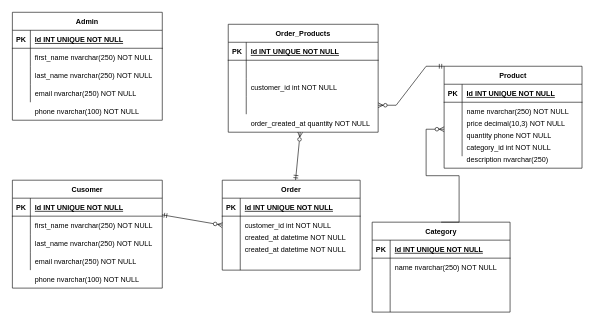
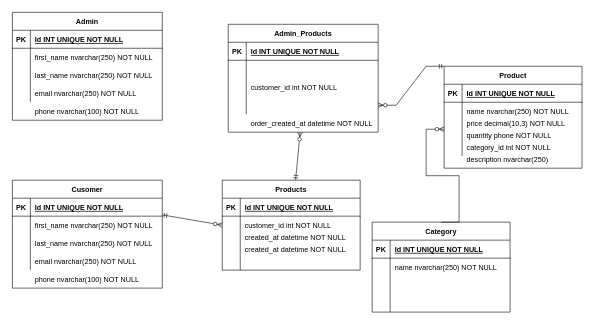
node "Order_Products": label "Order_Products" -> "Admin_Products"
node "order_created_at quantity NOT NULL": label "order_created_at quantity NOT NULL" -> "order_created_at datetime NOT NULL"
node "Order": label "Order" -> "Products"
